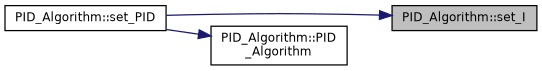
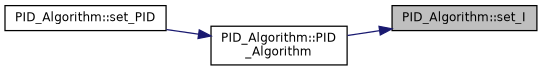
edge "PID_Algorithm::set_PID" -> "PID_Algorithm::set_I": now "PID_Algorithm::PID _Algorithm" -> "PID_Algorithm::set_I"
